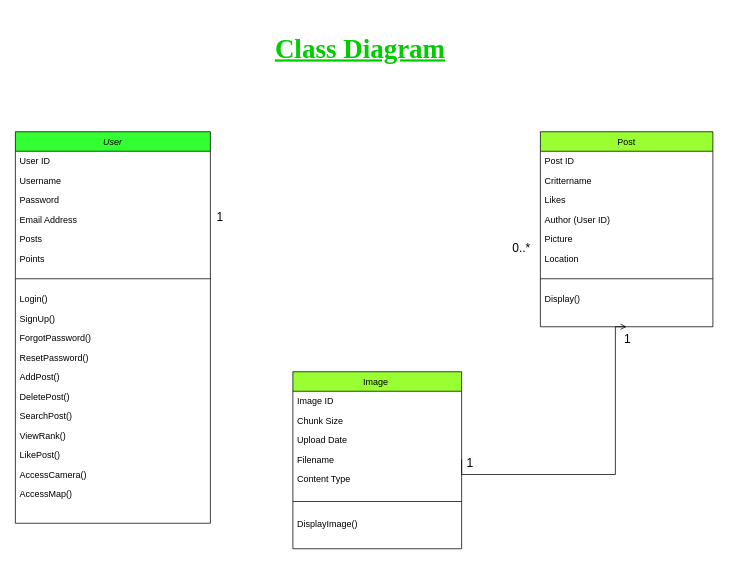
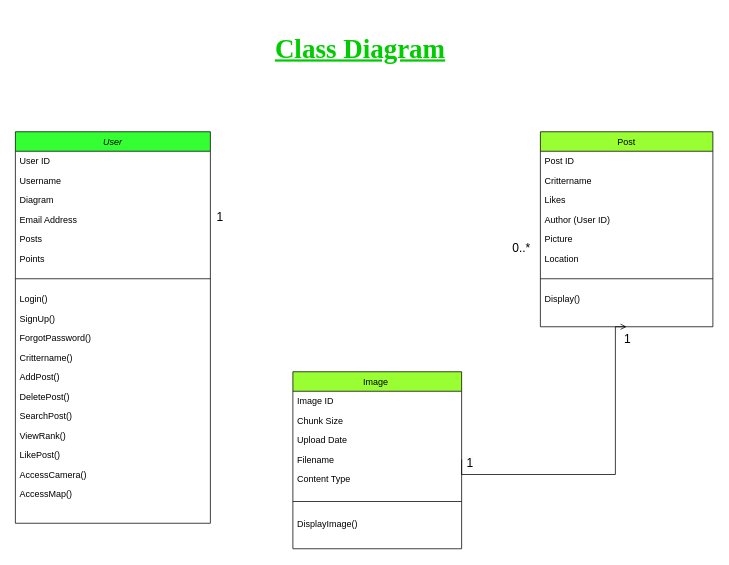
node "Password": label "Password" -> "Diagram"
node "ResetPassword()": label "ResetPassword()" -> "Crittername()"
